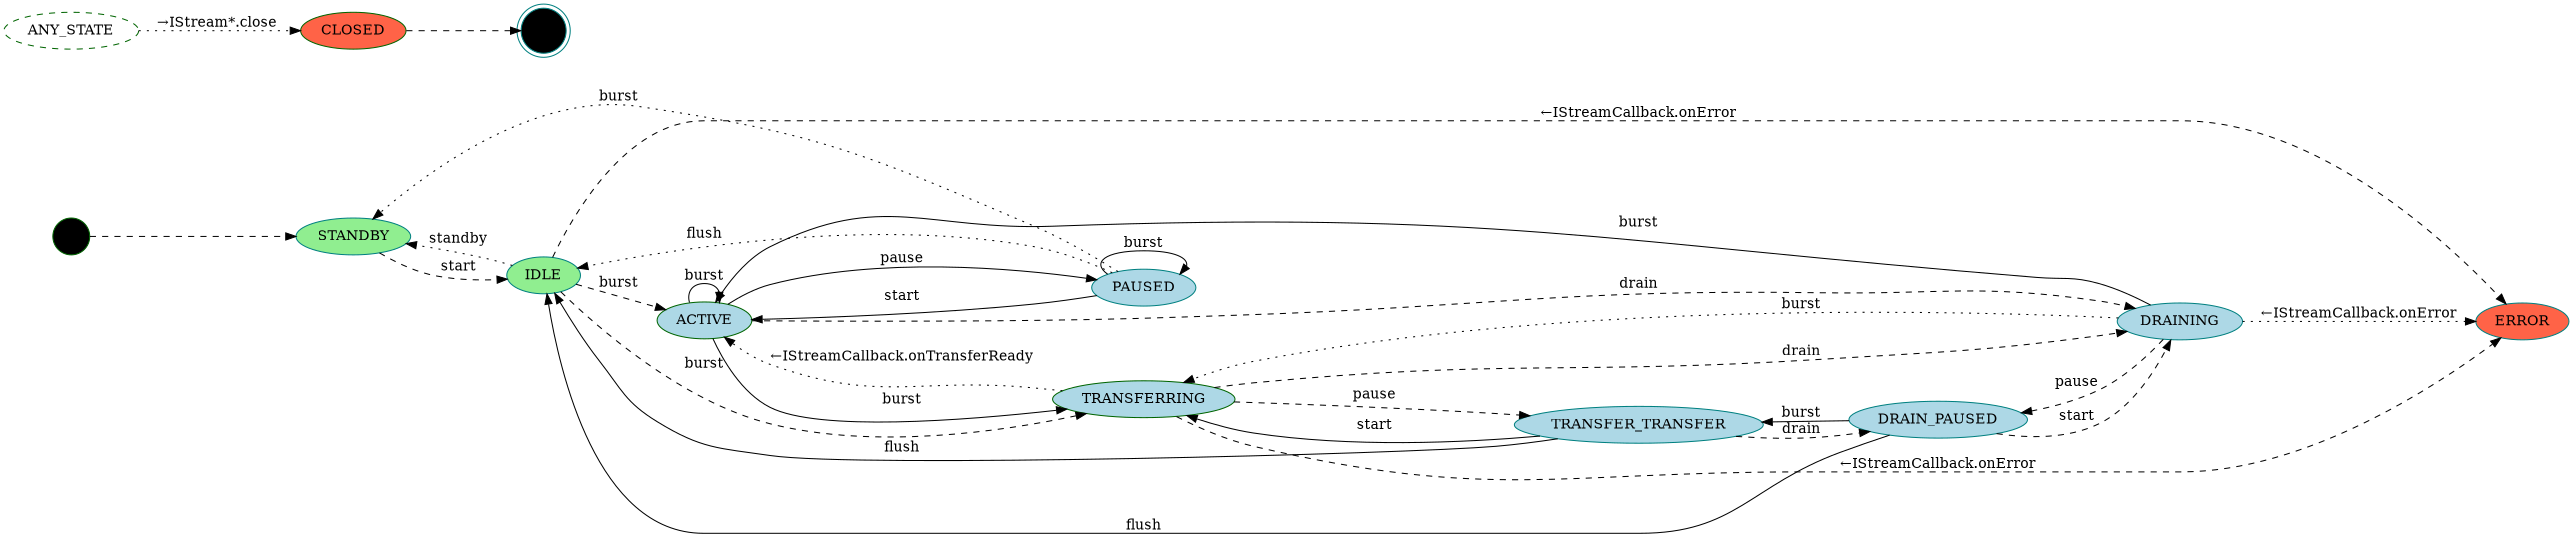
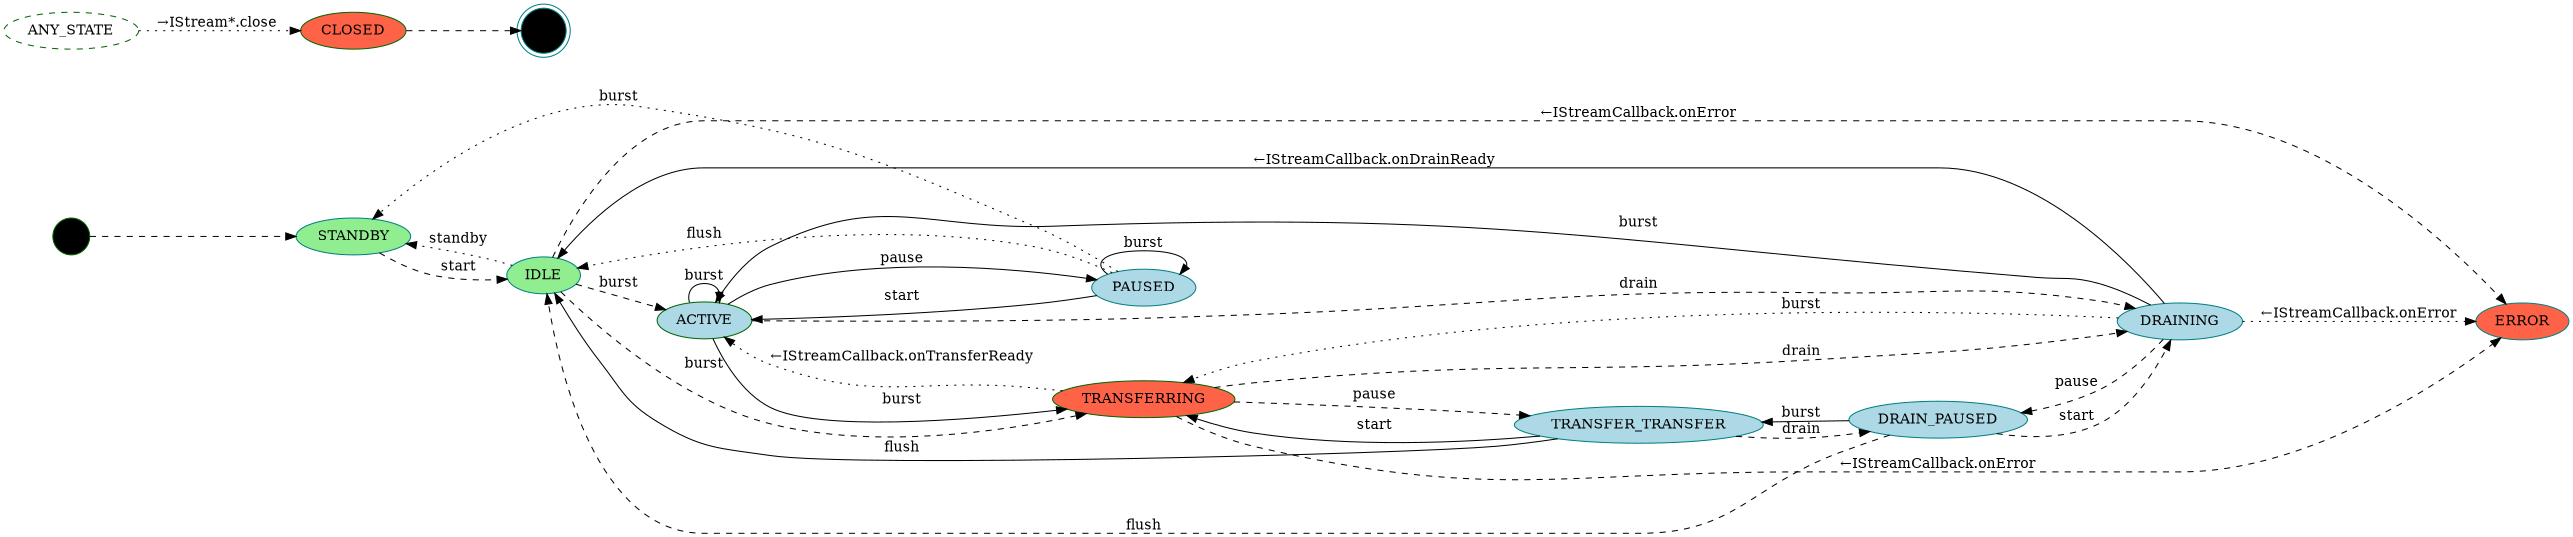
edge "DRAINING" -> "IDLE": added, label "←IStreamCallback.onDrainReady"
node "TRANSFERRING": fillcolor lightblue -> tomato
edge "DRAIN_PAUSED" -> "IDLE": style solid -> dashed
